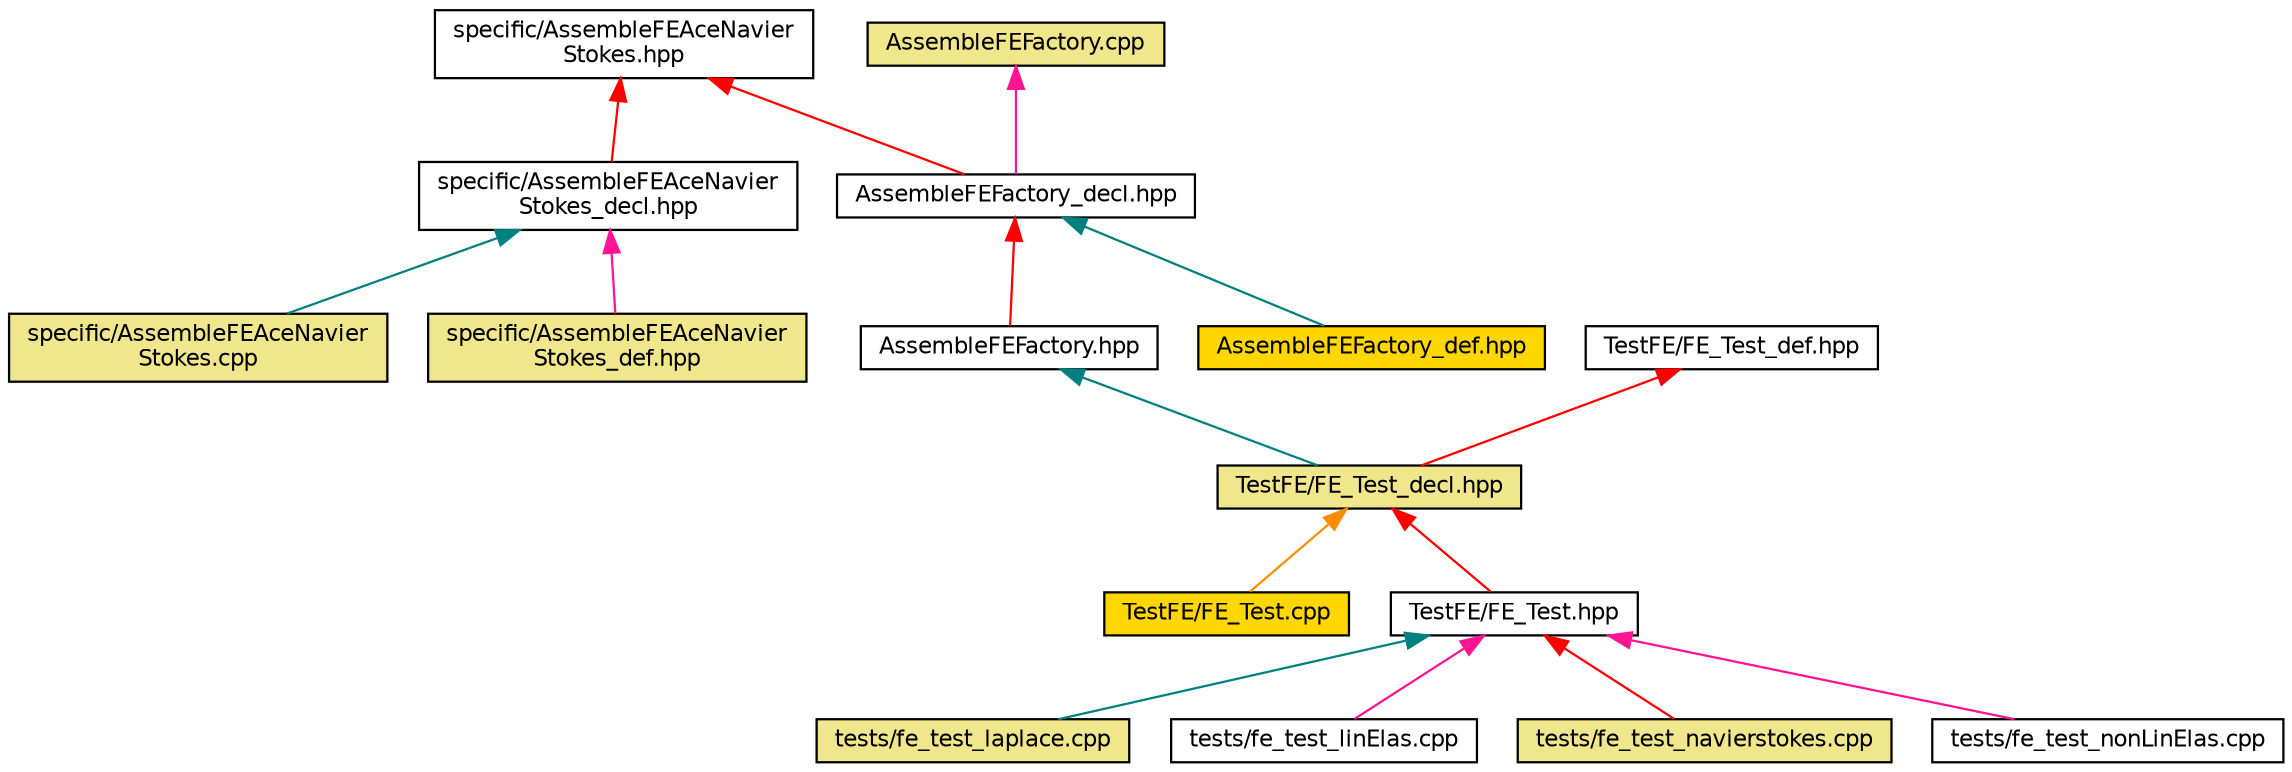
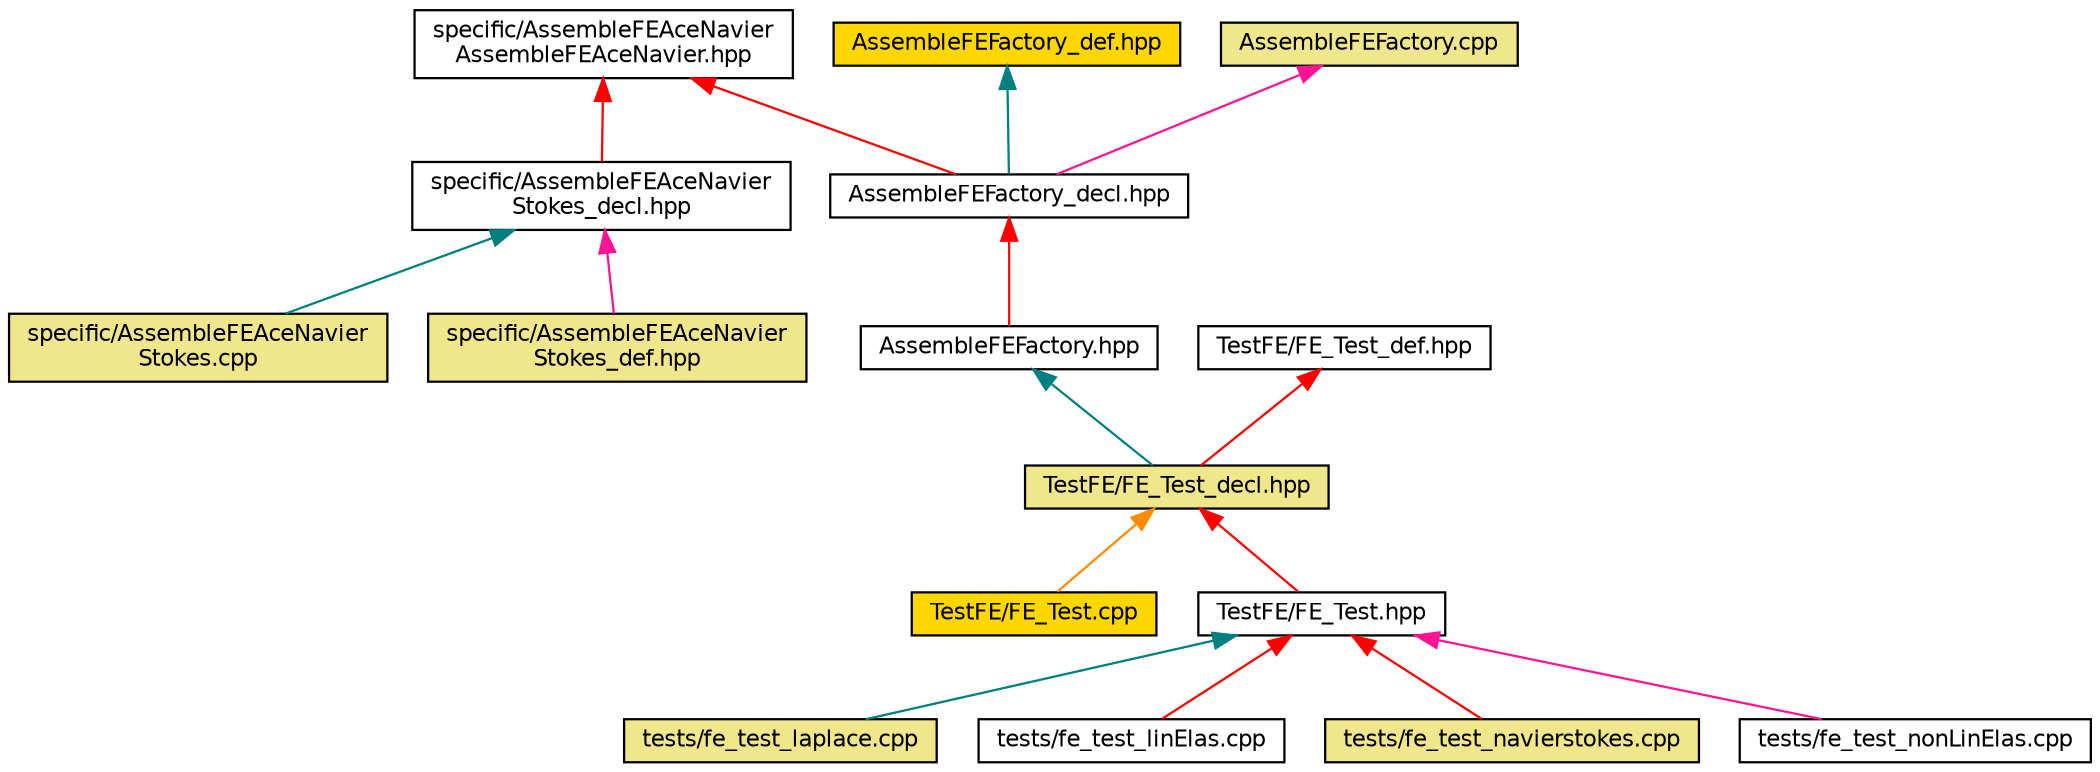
node "specific/AssembleFEAceNavier Stokes.hpp": label "specific/AssembleFEAceNavier Stokes.hpp" -> "specific/AssembleFEAceNavier AssembleFEAceNavier.hpp"
edge "AssembleFEFactory_def.hpp" -> "AssembleFEFactory_decl.hpp": reversed
edge "tests/fe_test_linElas.cpp" -> "TestFE/FE_Test.hpp": color deeppink -> red
